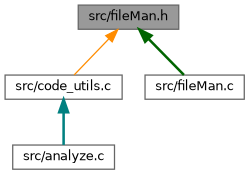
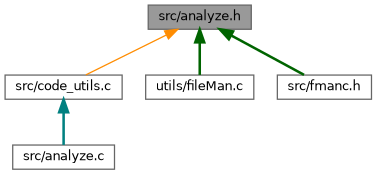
node "src/fileMan.h": label "src/fileMan.h" -> "src/analyze.h"
node "src/fileMan.c": label "src/fileMan.c" -> "utils/fileMan.c"
node "src/fmanc.h": added
